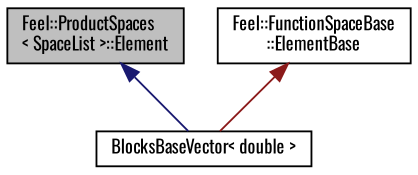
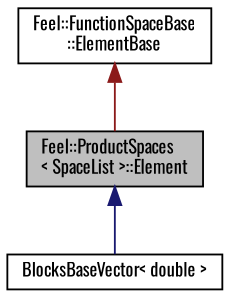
edge "BlocksBaseVector< double >" -> "Feel::FunctionSpaceBase ::ElementBase": now "Feel::ProductSpaces < SpaceList >::Element" -> "Feel::FunctionSpaceBase ::ElementBase"
